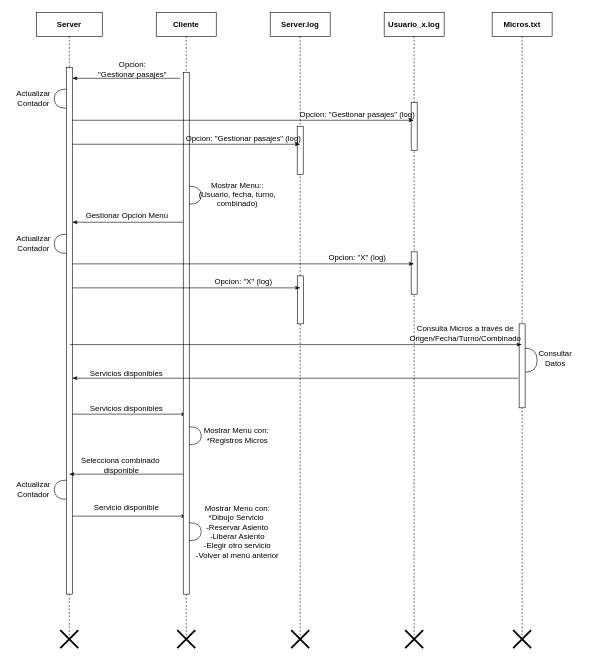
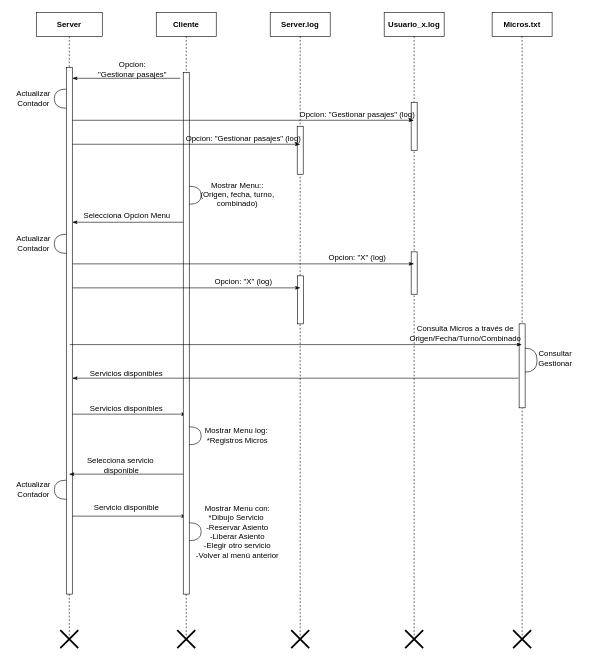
node "Mostrar Menu::(Usuario, fecha, turno, combinado)": label "Mostrar Menu::(Usuario, fecha, turno, combinado)" -> "Mostrar Menu::(Origen, fecha, turno, combinado)"
node "Gestionar Opcion Menu": label "Gestionar Opcion Menu" -> "Selecciona Opcion Menu"
node "Consultar Datos": label "Consultar Datos" -> "Consultar Gestionar"
node "Mostrar Menu con: *Registros Micros": label "Mostrar Menu con: *Registros Micros" -> "Mostrar Menu log: *Registros Micros"
node "Selecciona combinado disponible": label "Selecciona combinado disponible" -> "Selecciona servicio disponible"
